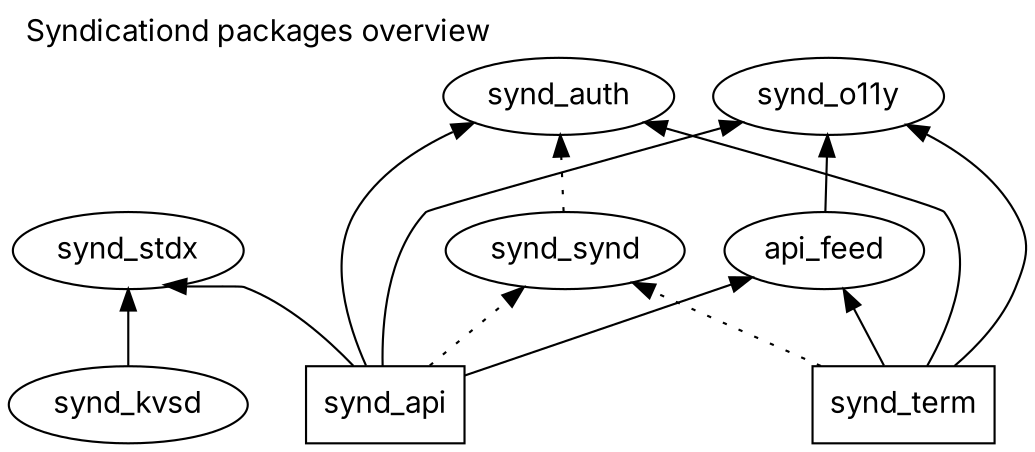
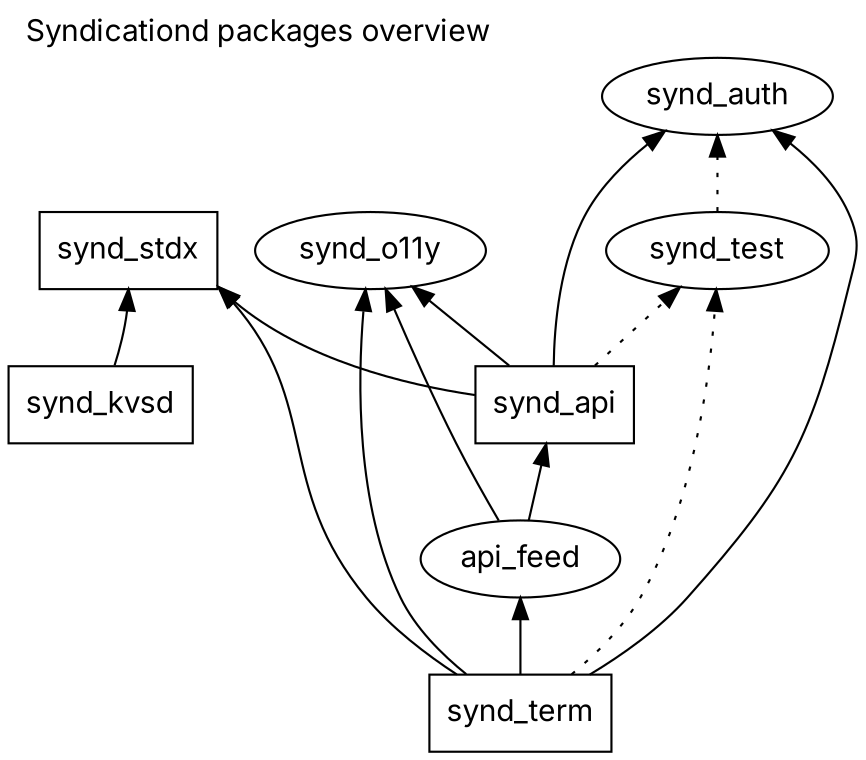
node "synd_stdx": shape ellipse -> box
node "synd_synd": label "synd_synd" -> "synd_test"
edge "synd_api" -> "api_feed": reversed
node "synd_kvsd": shape ellipse -> box
edge "synd_term" -> "synd_stdx": added
